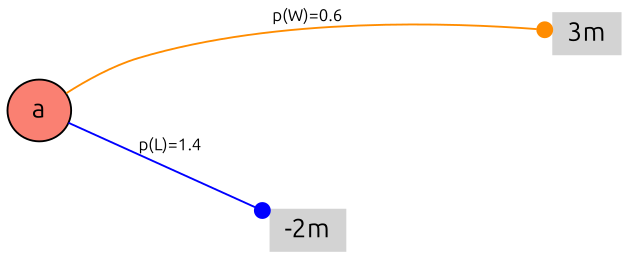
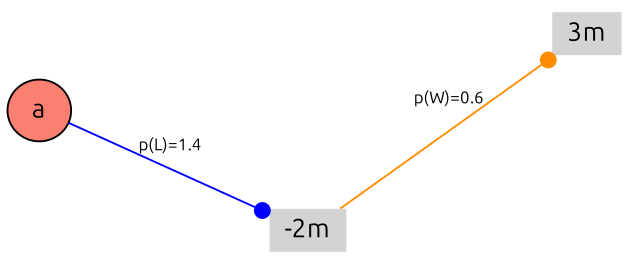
edge "a" -> "3m": now "-2m" -> "3m"
